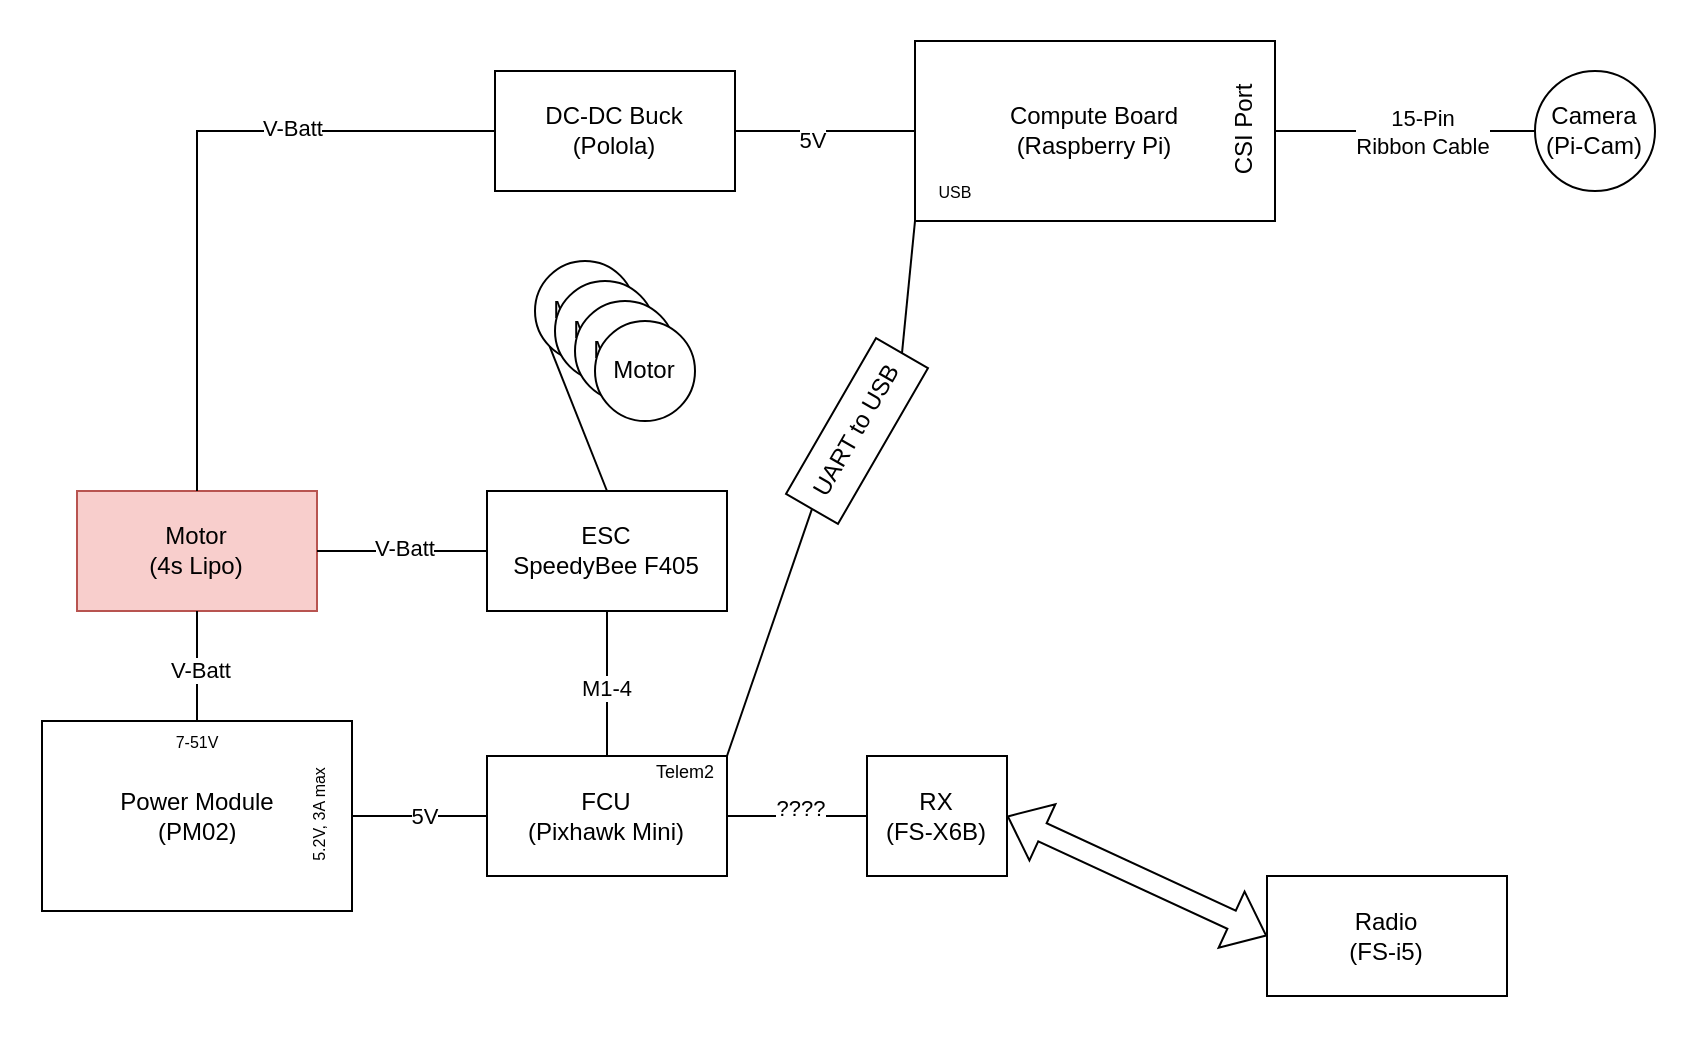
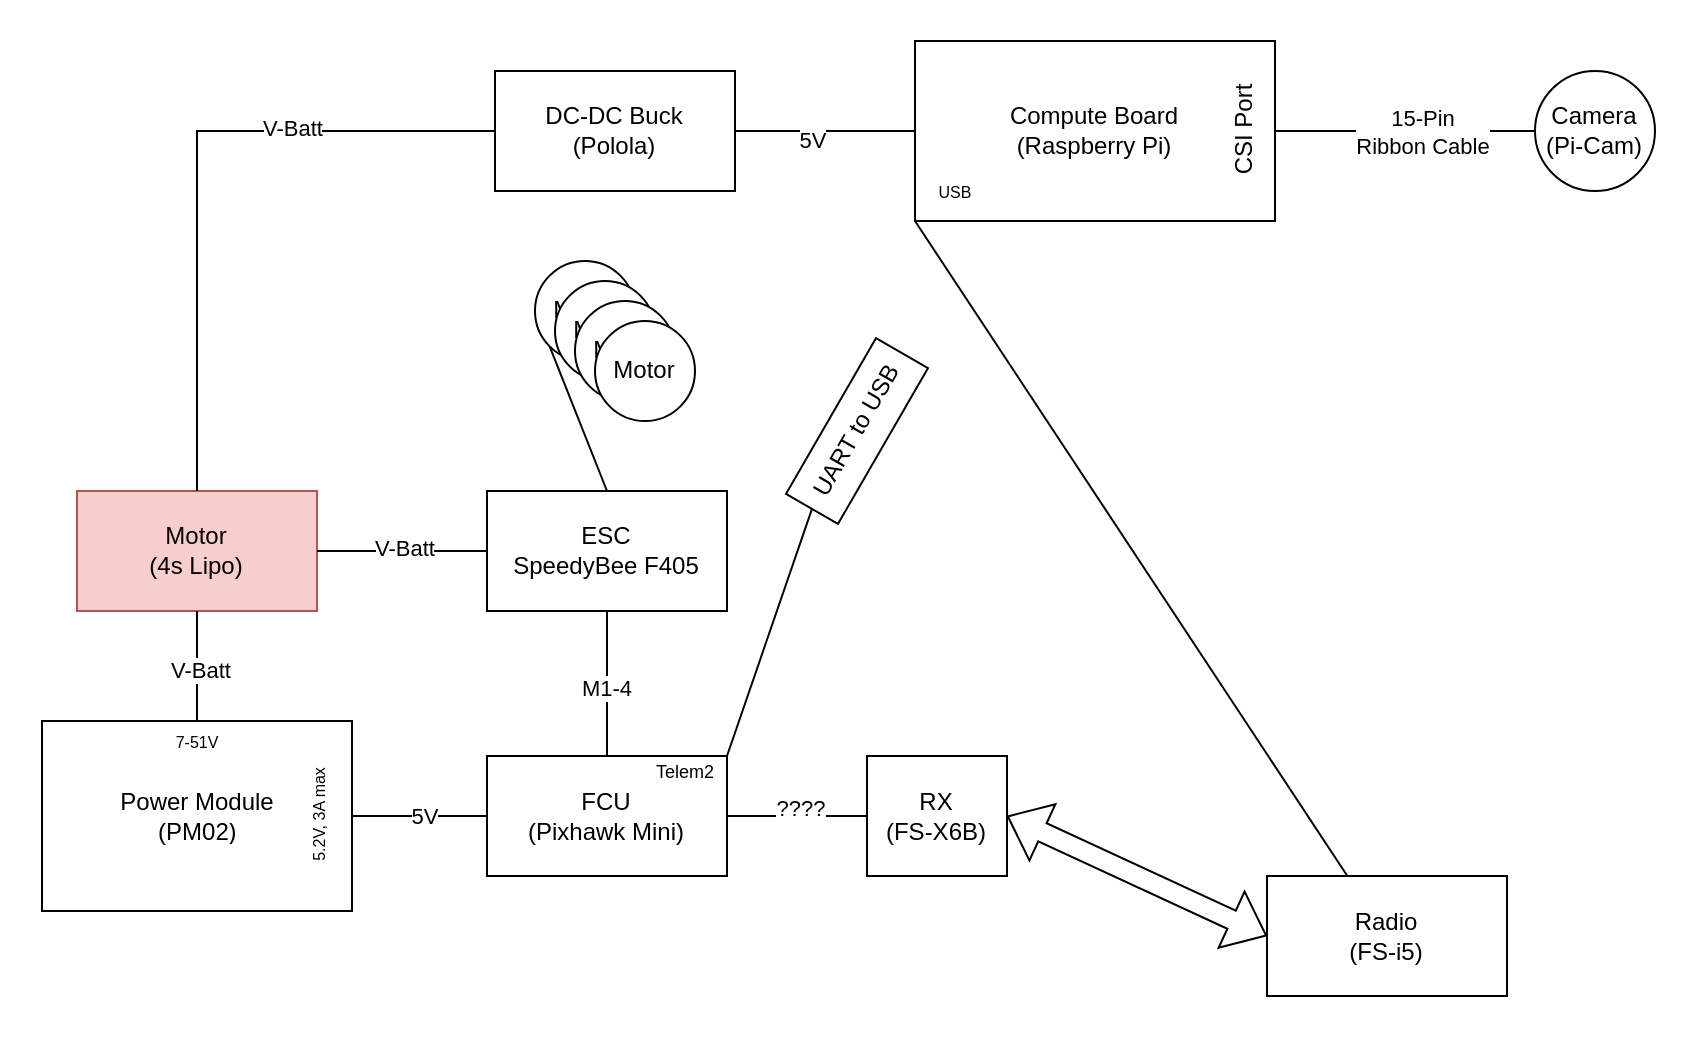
edge "Compute Board (Raspberry Pi)" -- "UART to USB": now "Compute Board (Raspberry Pi)" -- "Radio (FS-i5)"
